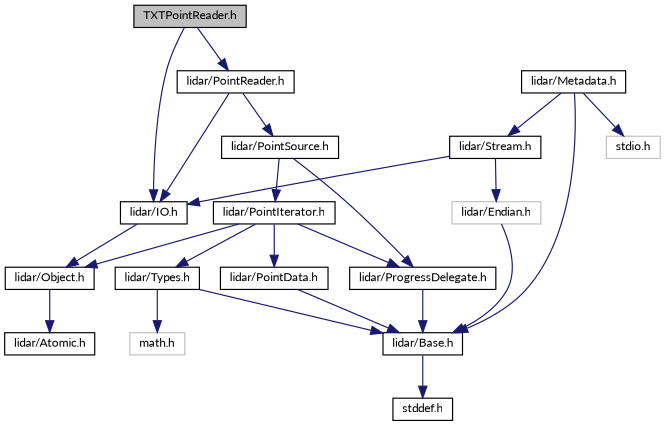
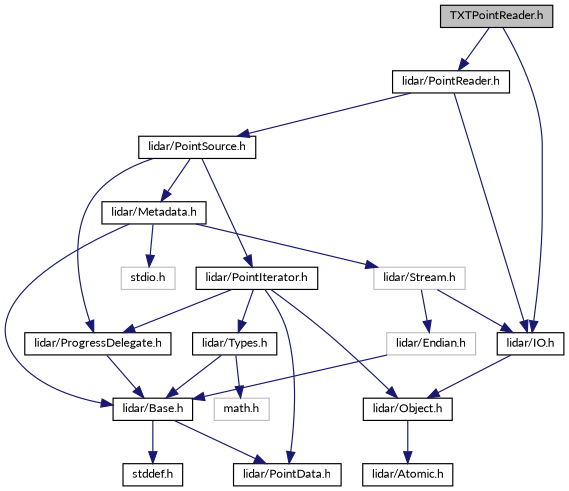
node "lidar/Stream.h": color black -> grey75
edge "lidar/PointSource.h" -> "lidar/Metadata.h": added
edge "lidar/PointData.h" -> "lidar/Base.h": reversed
